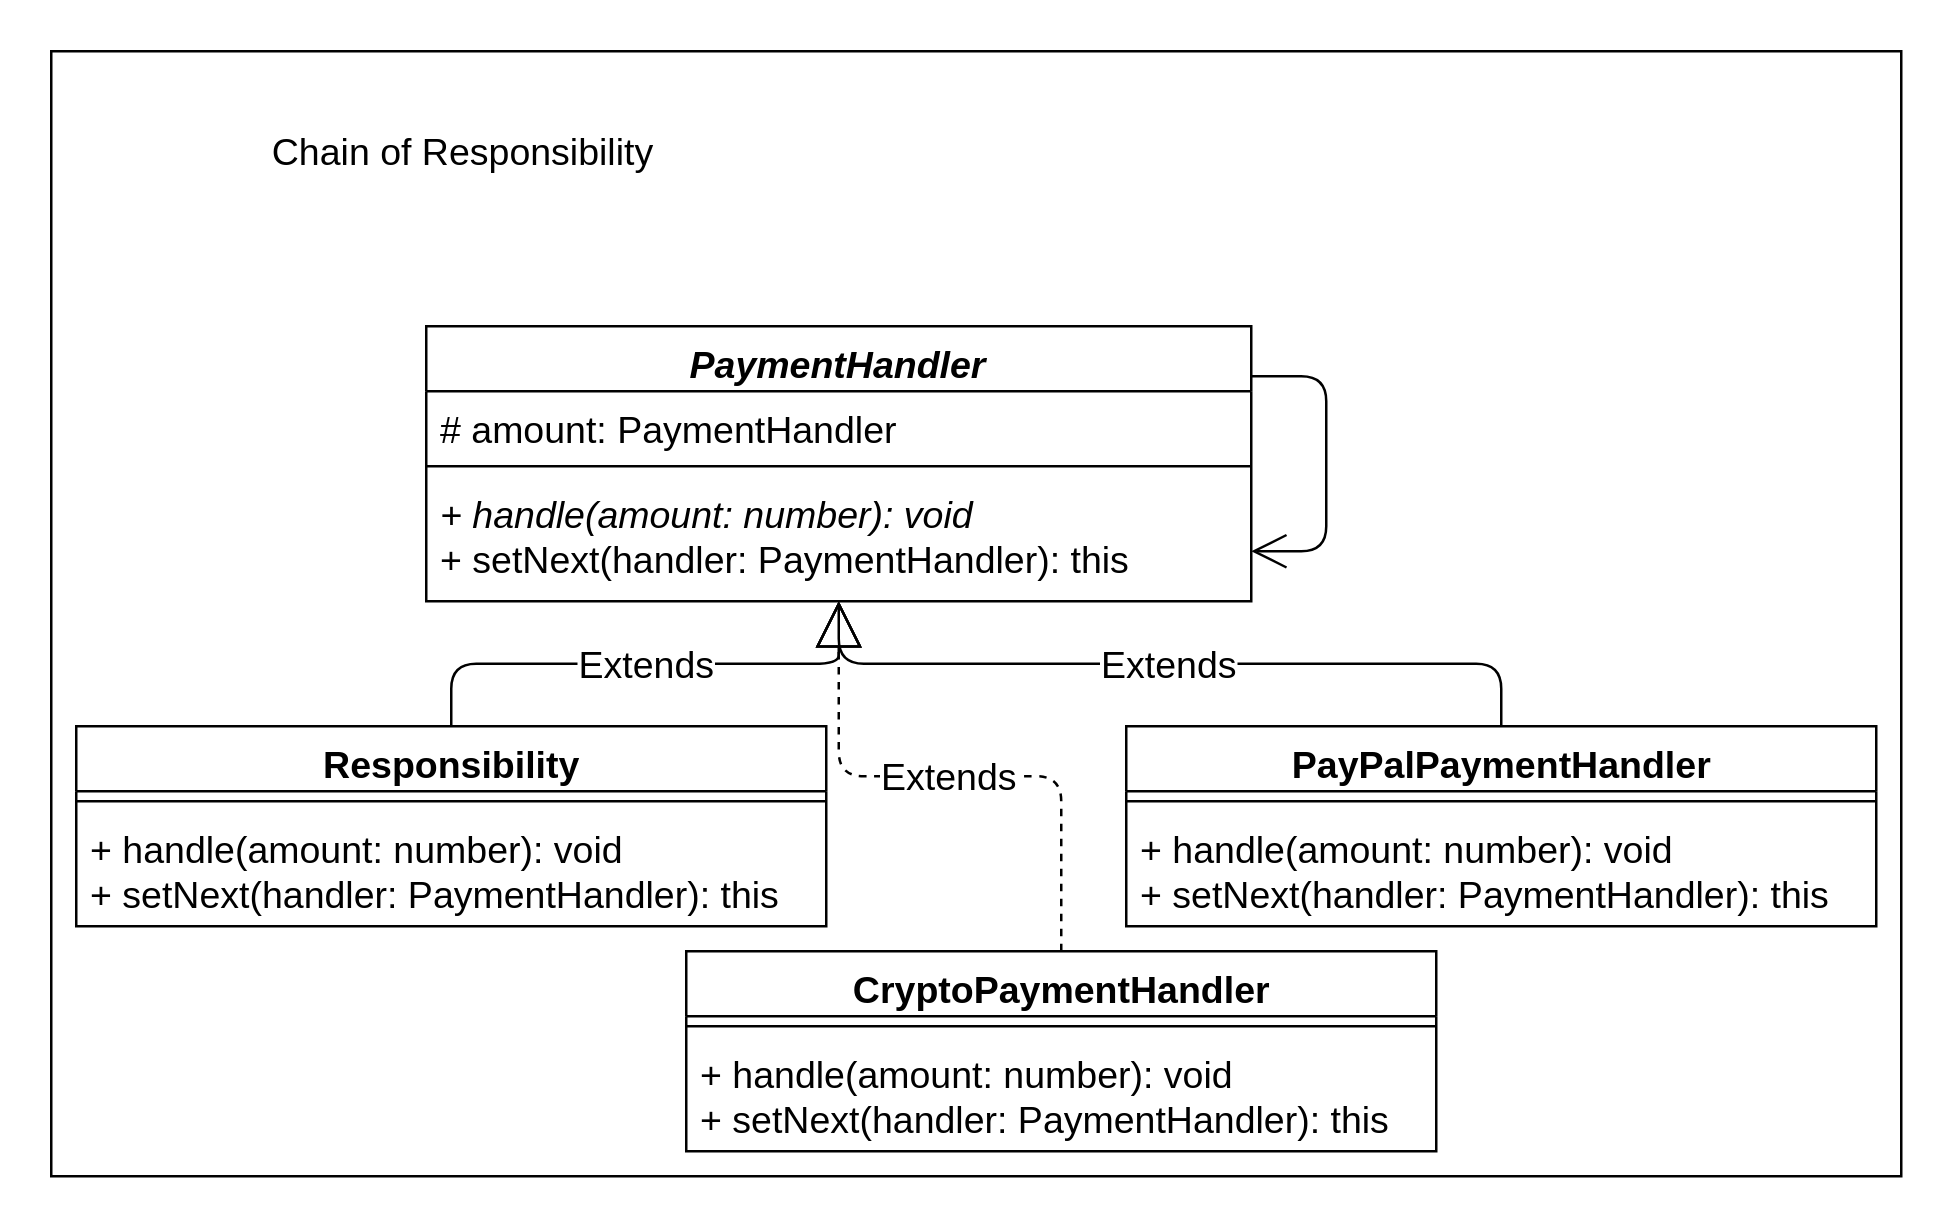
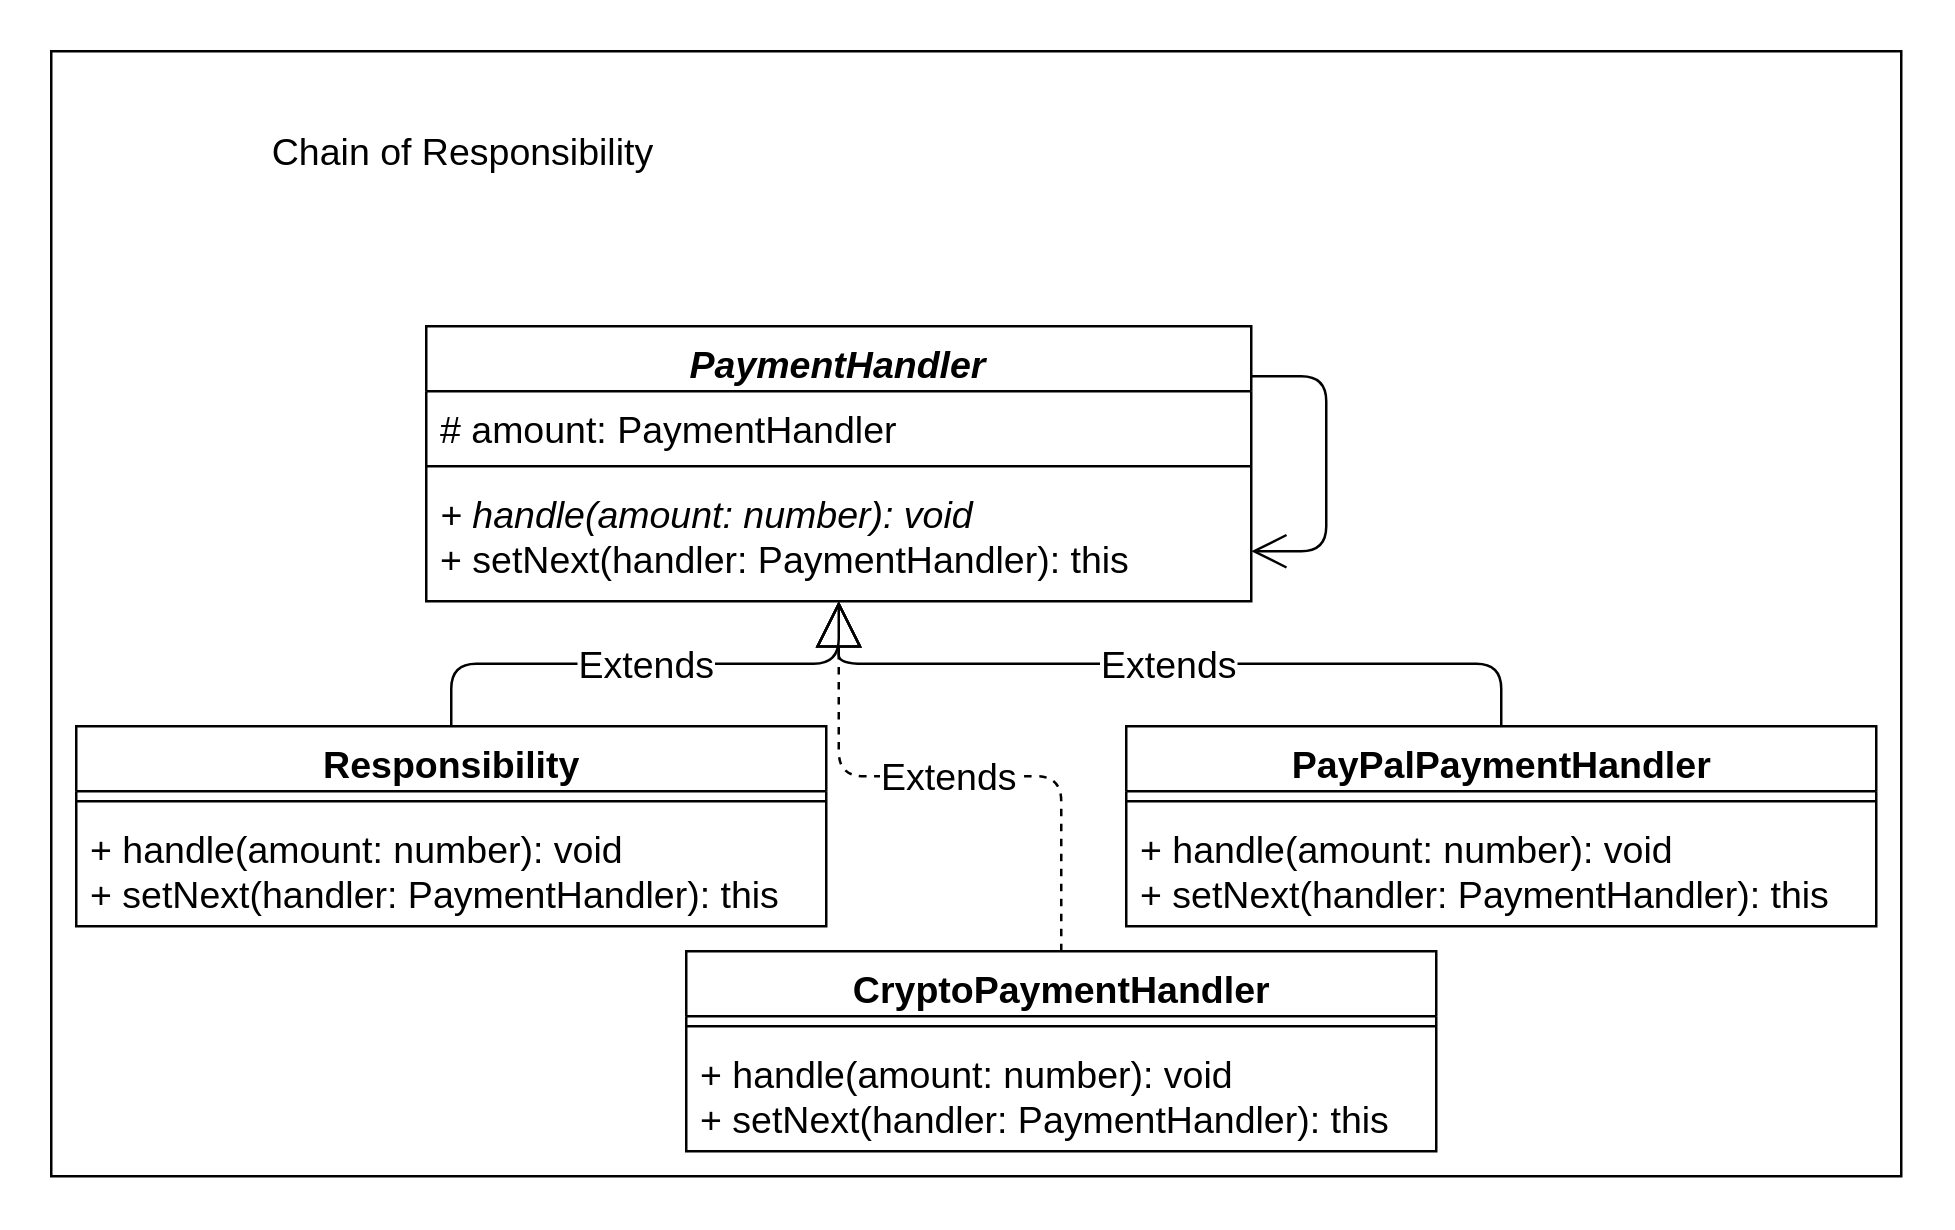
edge "PayPalPaymentHandler" -> "PaymentHandler": arrowhead open -> block
edge "Responsibility" -> "PaymentHandler": arrowhead block -> open
